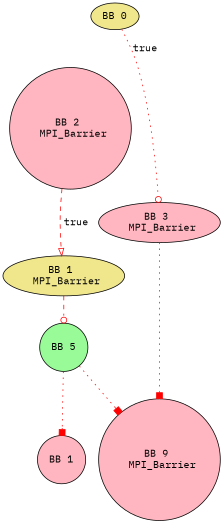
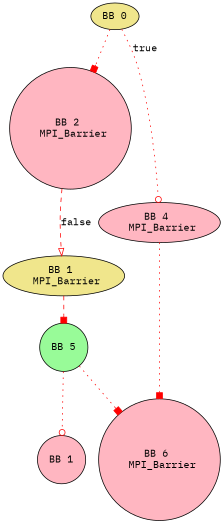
edge "BB 0" -> "BB 2 MPI_Barrier": added
edge "BB 2 MPI_Barrier" -> "BB 1 MPI_Barrier": label "true" -> "false"
node "BB 3 MPI_Barrier": label "BB 3 MPI_Barrier" -> "BB 4 MPI_Barrier"
edge "BB 1 MPI_Barrier" -> "BB 5": arrowhead odot -> box
edge "BB 5" -> "BB 1": arrowhead box -> odot
node "BB 9 MPI_Barrier": label "BB 9 MPI_Barrier" -> "BB 6 MPI_Barrier"
